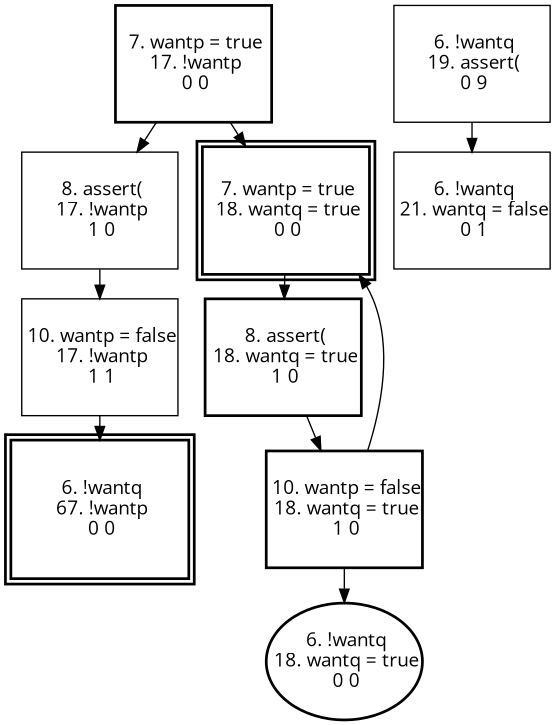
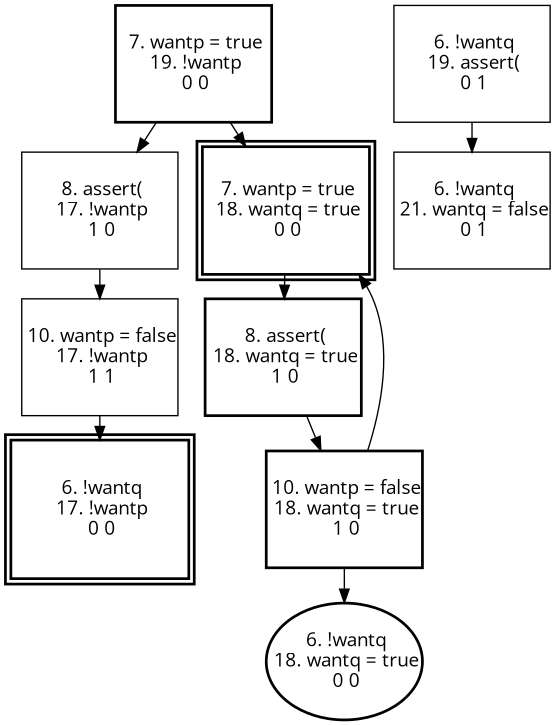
node "7. wantp = true 17. !wantp 0 0": label "7. wantp = true 17. !wantp 0 0" -> "7. wantp = true 19. !wantp 0 0"
node "6. !wantq 19. assert( 0 9": label "6. !wantq 19. assert( 0 9" -> "6. !wantq 19. assert( 0 1"
node "6. !wantq 67. !wantp 0 0": label "6. !wantq 67. !wantp 0 0" -> "6. !wantq 17. !wantp 0 0"
